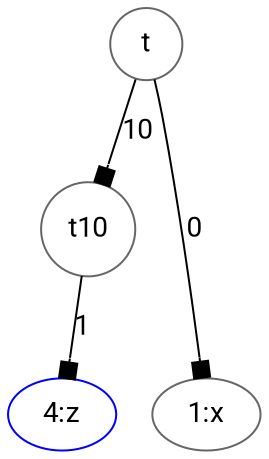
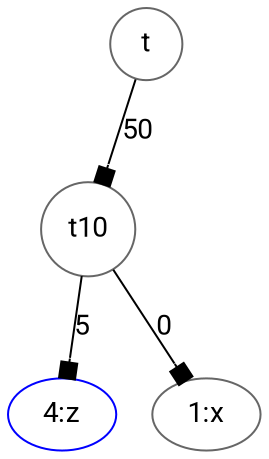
edge "t" -> "t10": label "10" -> "50"
edge "t" -> "1:x": now "t10" -> "1:x"
edge "t10" -> "4:z": label "1" -> "5"
